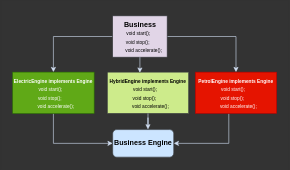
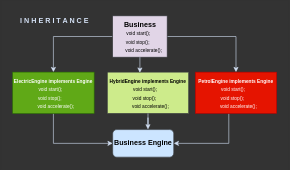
node "I N H E R I T A N C E": added
